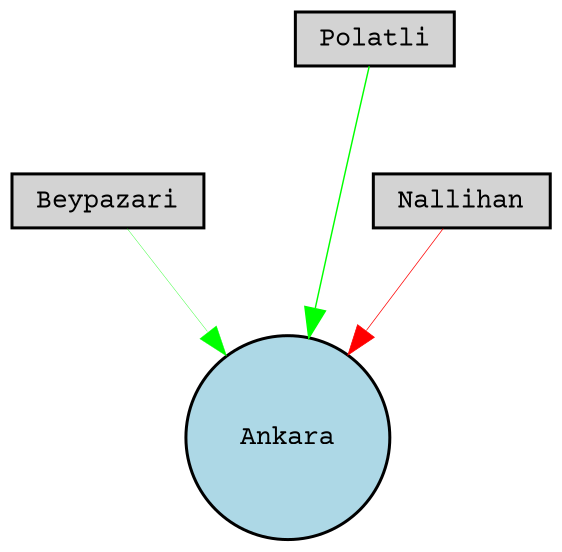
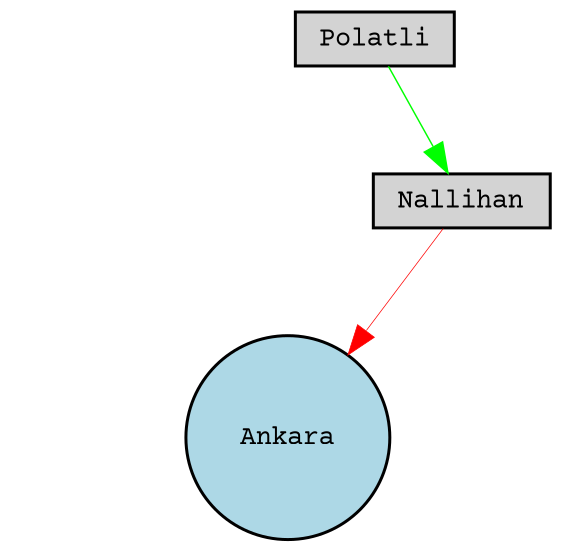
edge "Polatli" -> "Ankara": now "Polatli" -> "Nallihan"
node "Beypazari": removed
